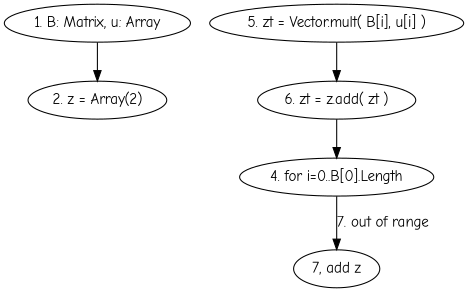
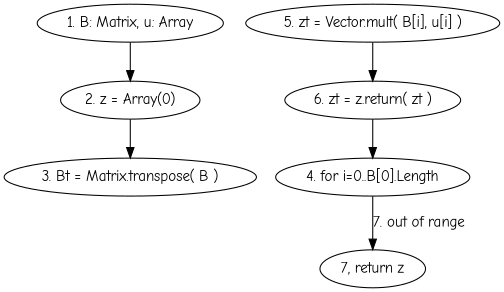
node "2. z = Array(2)": label "2. z = Array(2)" -> "2. z = Array(0)"
node "6. zt = z.add( zt )": label "6. zt = z.add( zt )" -> "6. zt = z.return( zt )"
node "3. Bt = Matrix.transpose( B )": added
node "7, add z": label "7, add z" -> "7, return z"
